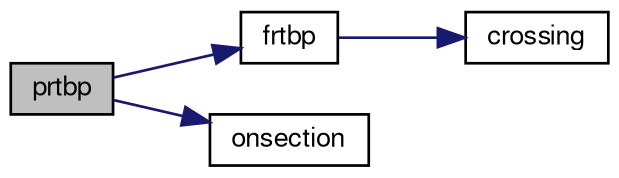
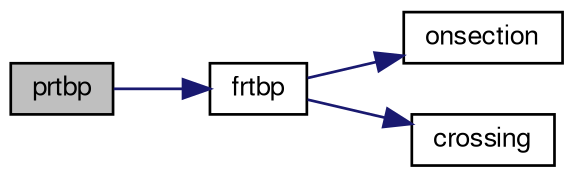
edge "prtbp" -> "onsection": now "frtbp" -> "onsection"
